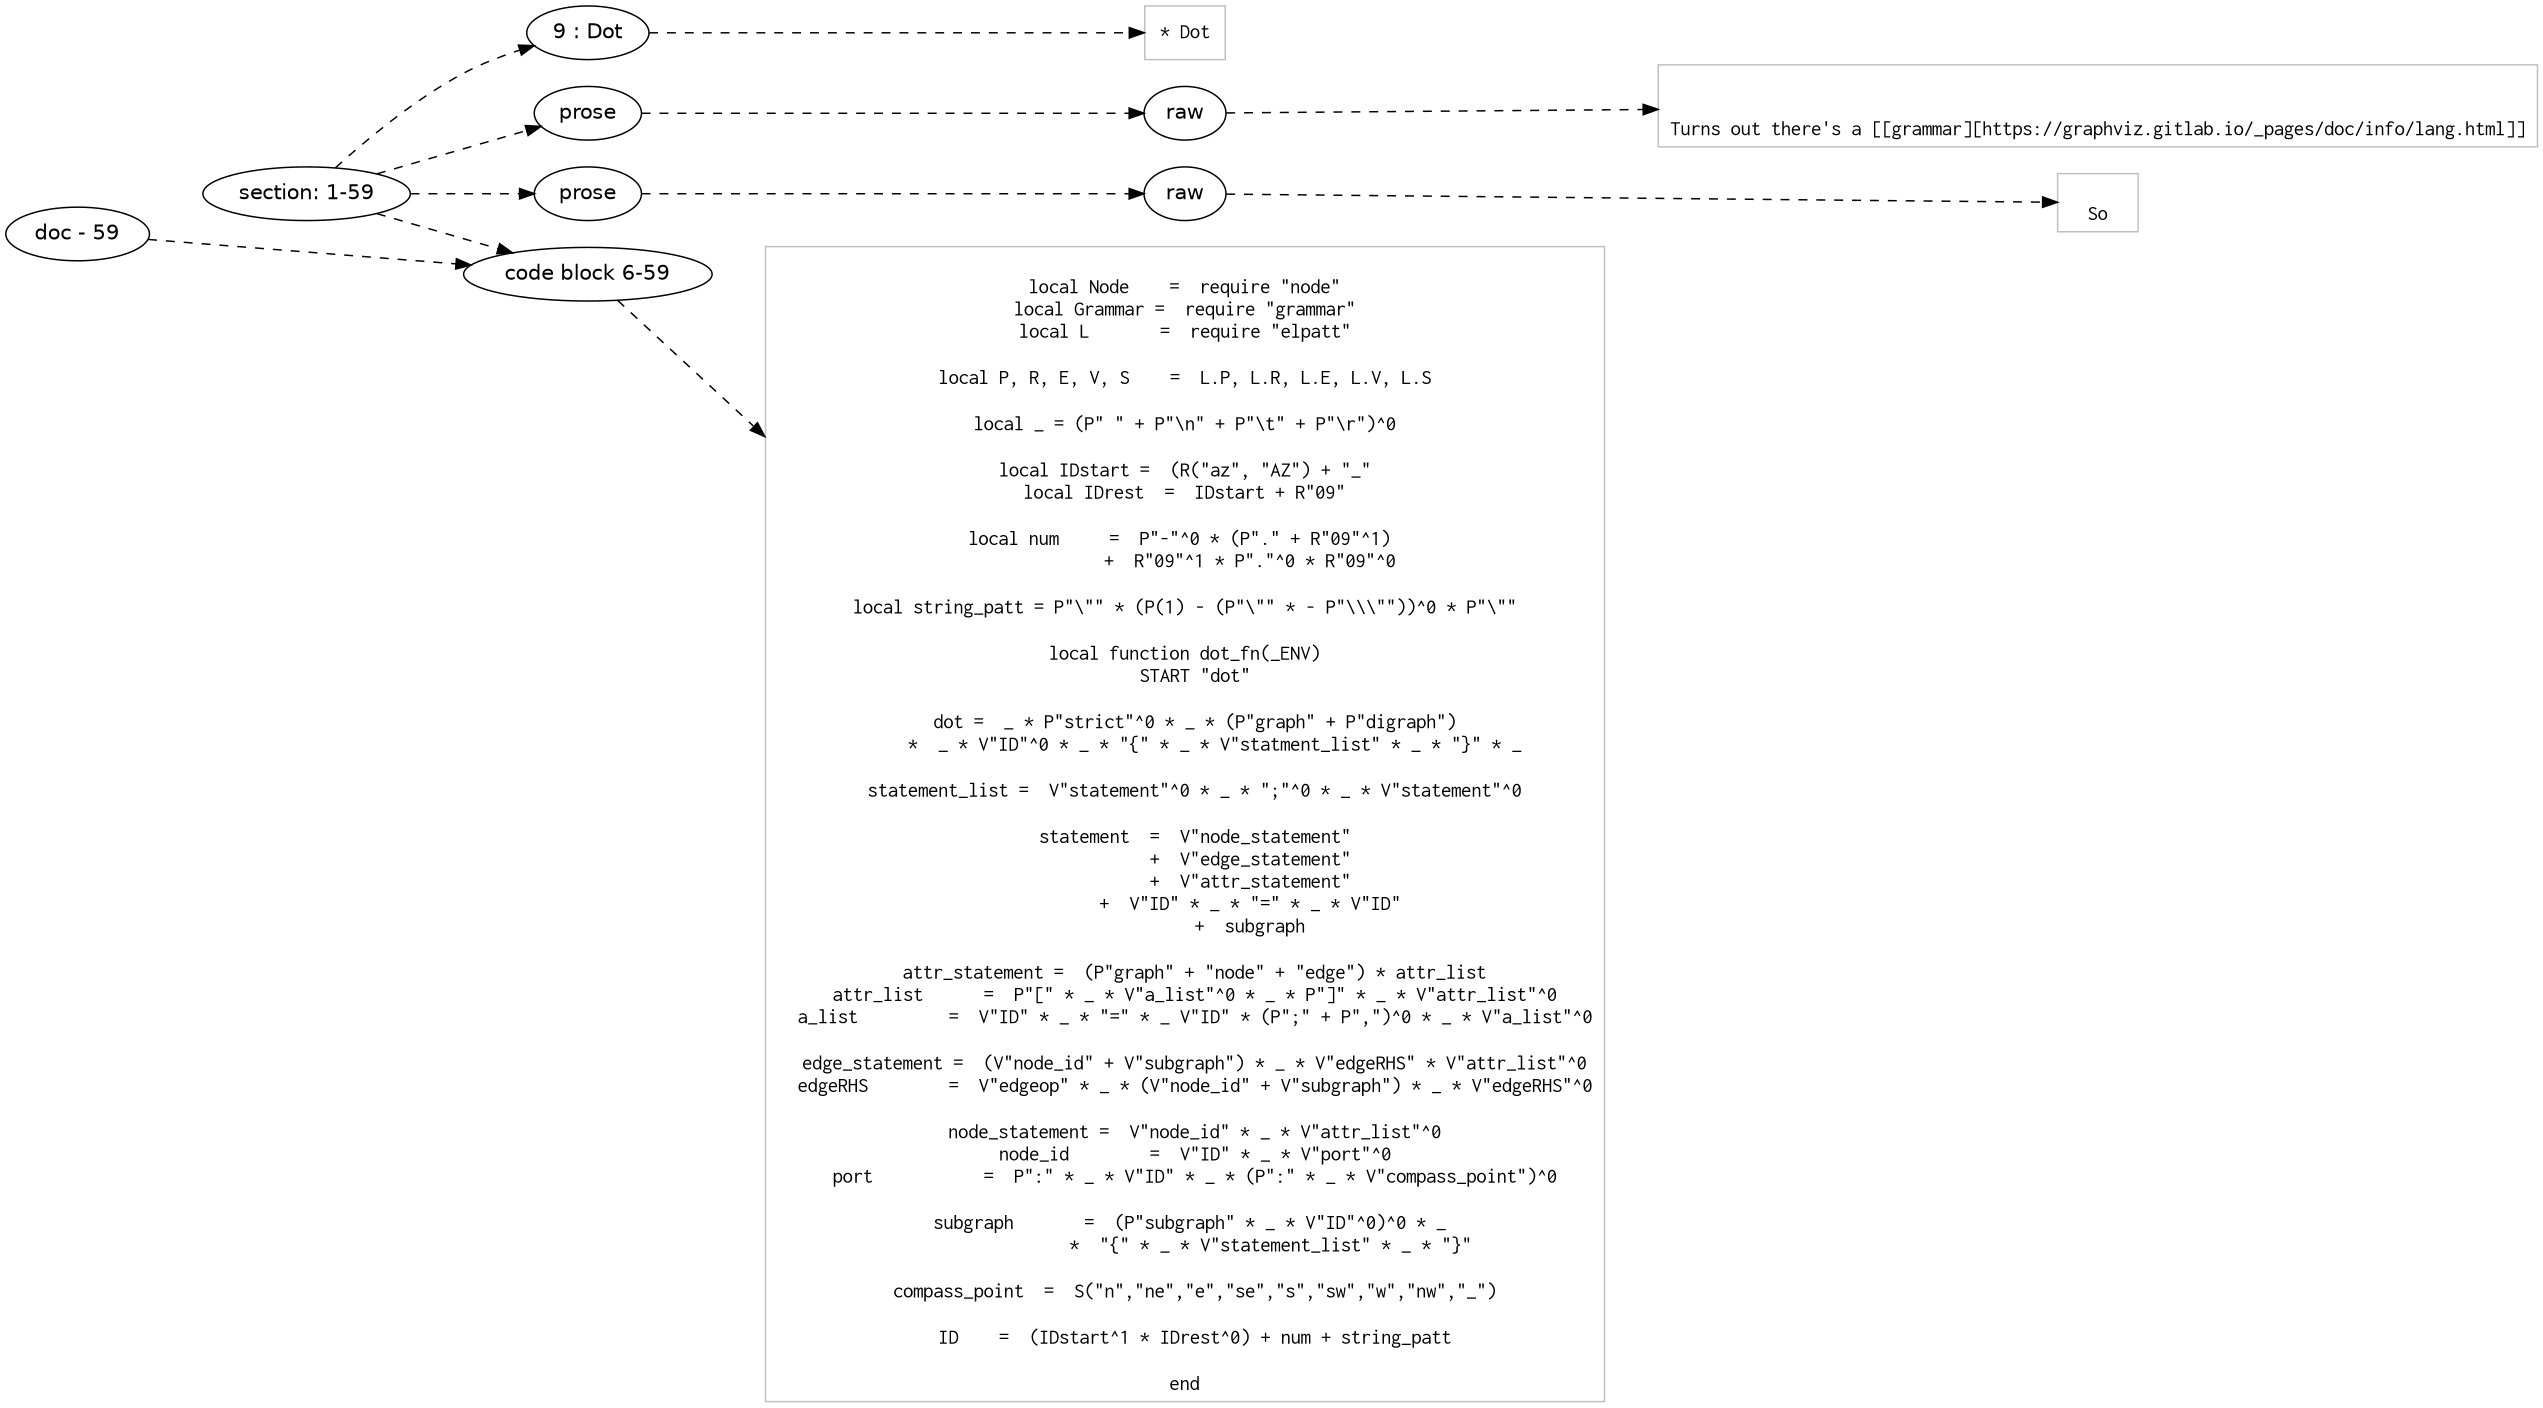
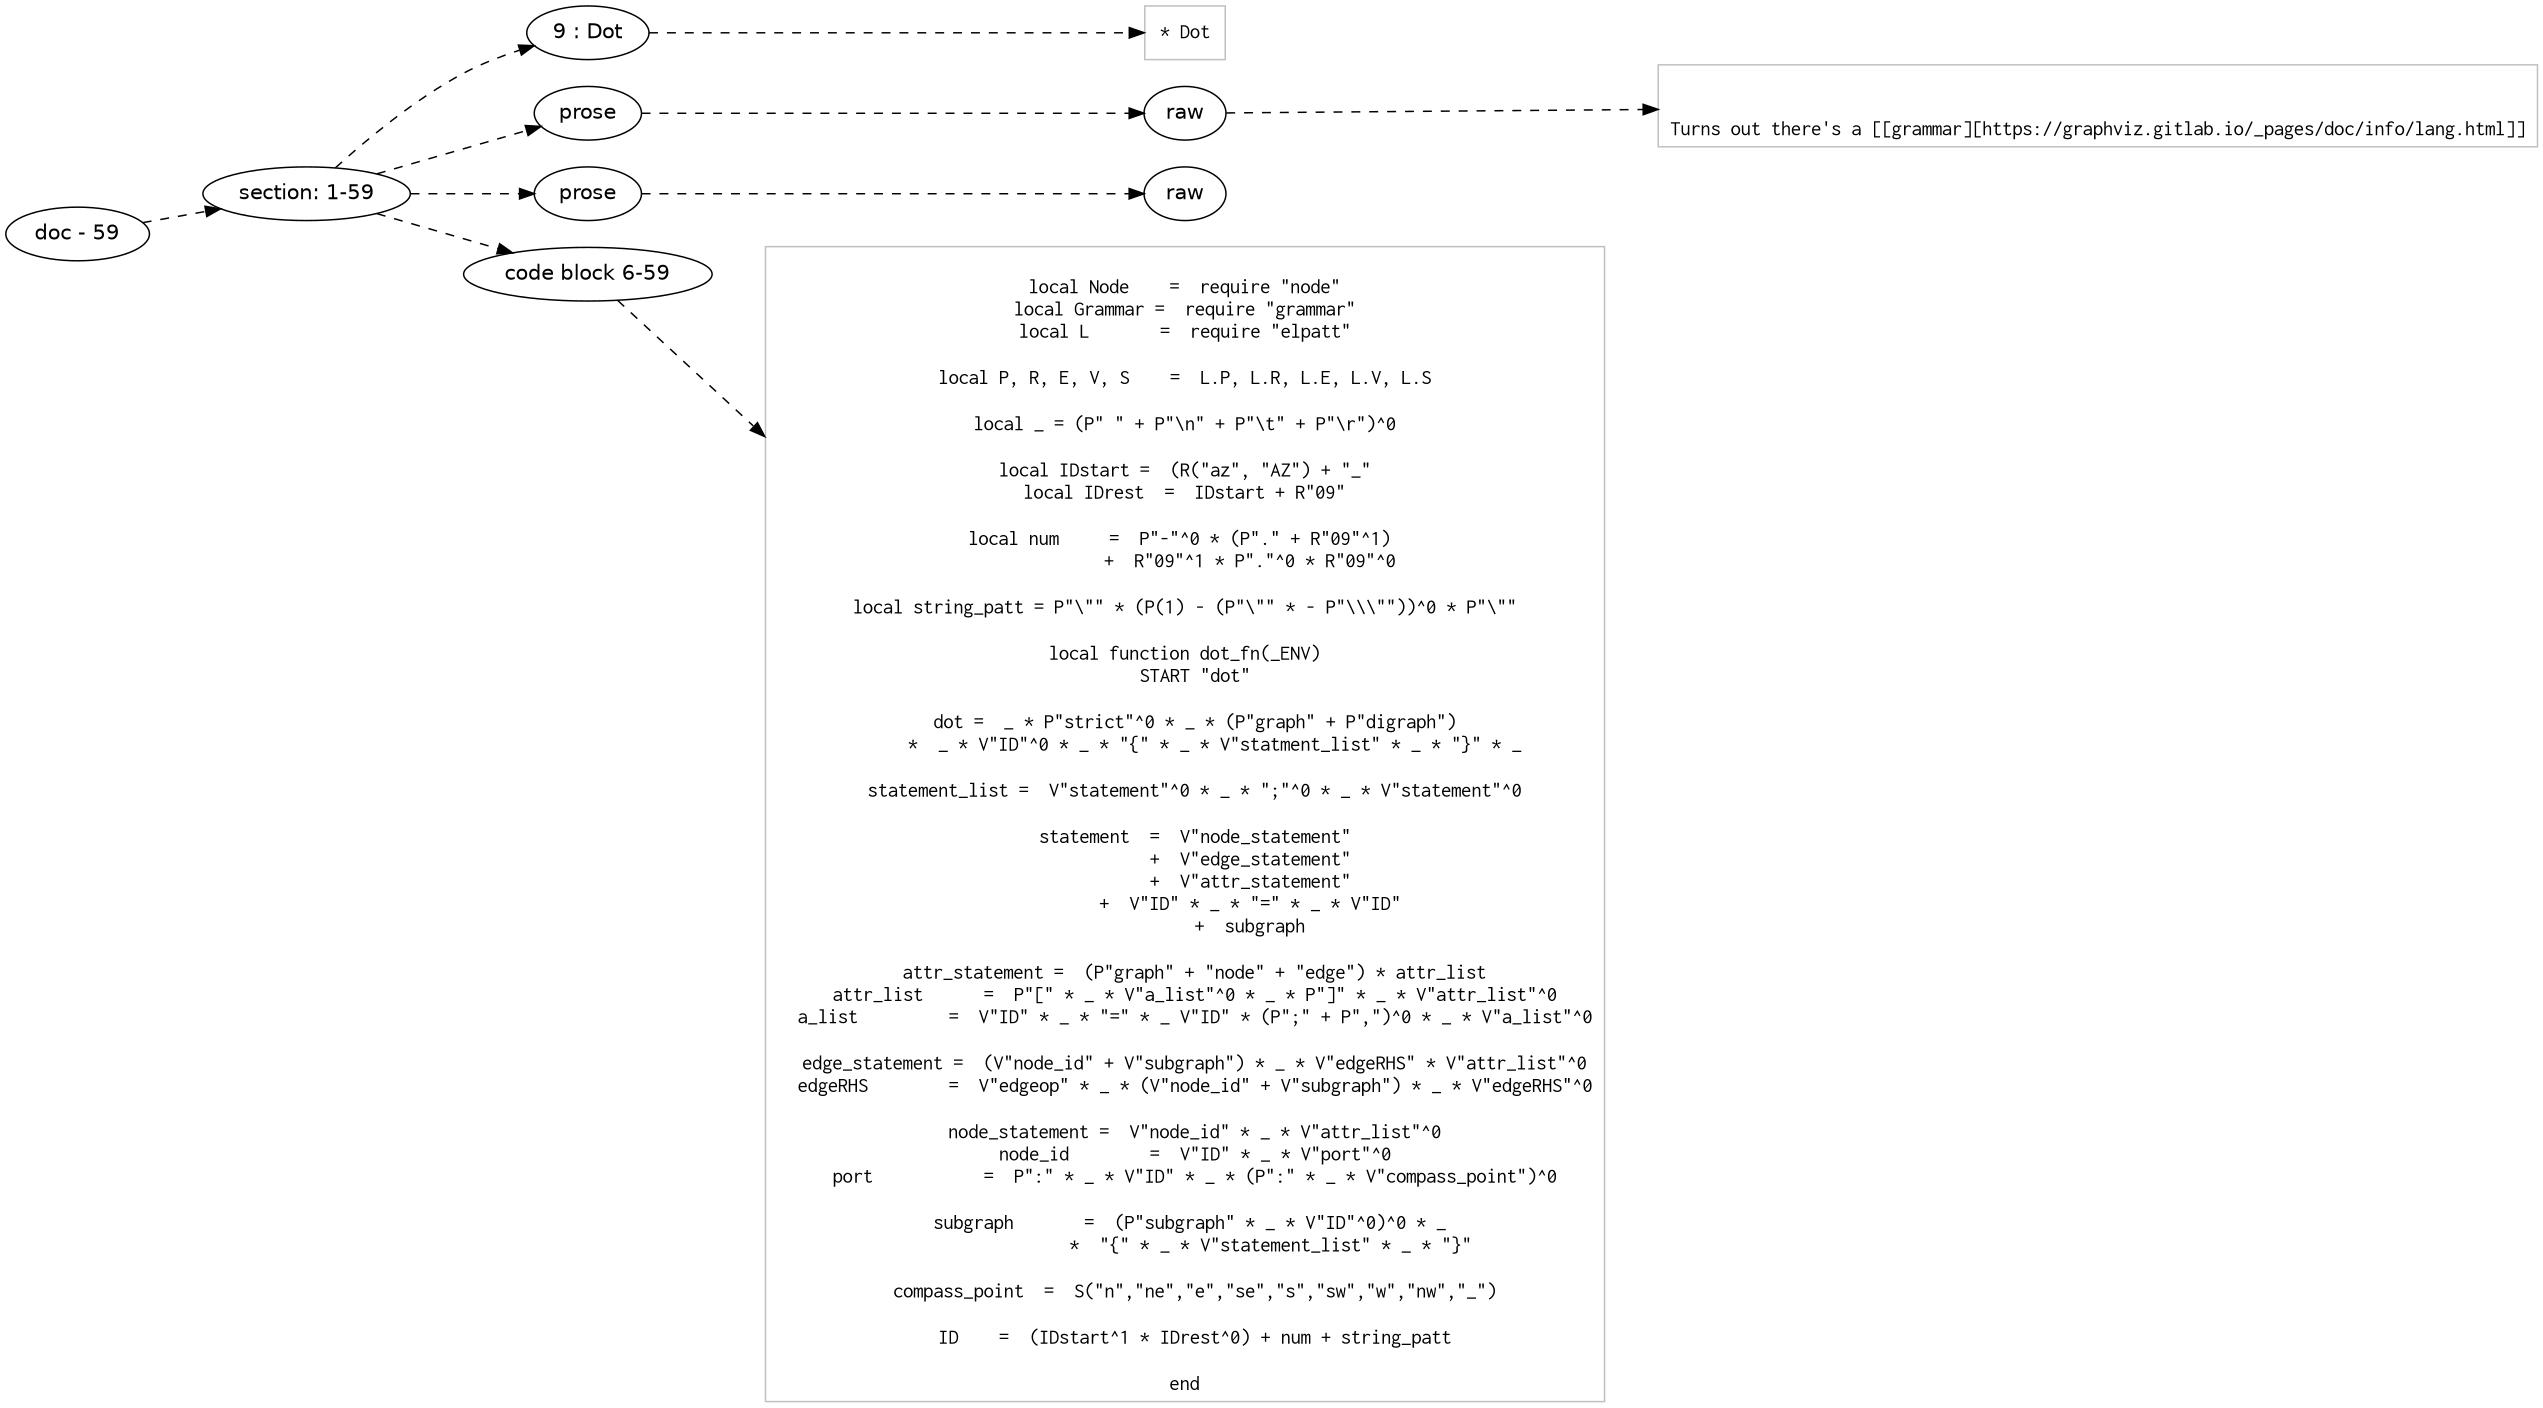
node "So": removed
edge "doc - 59" -> "code block 6-59": now "doc - 59" -> "section: 1-59"
